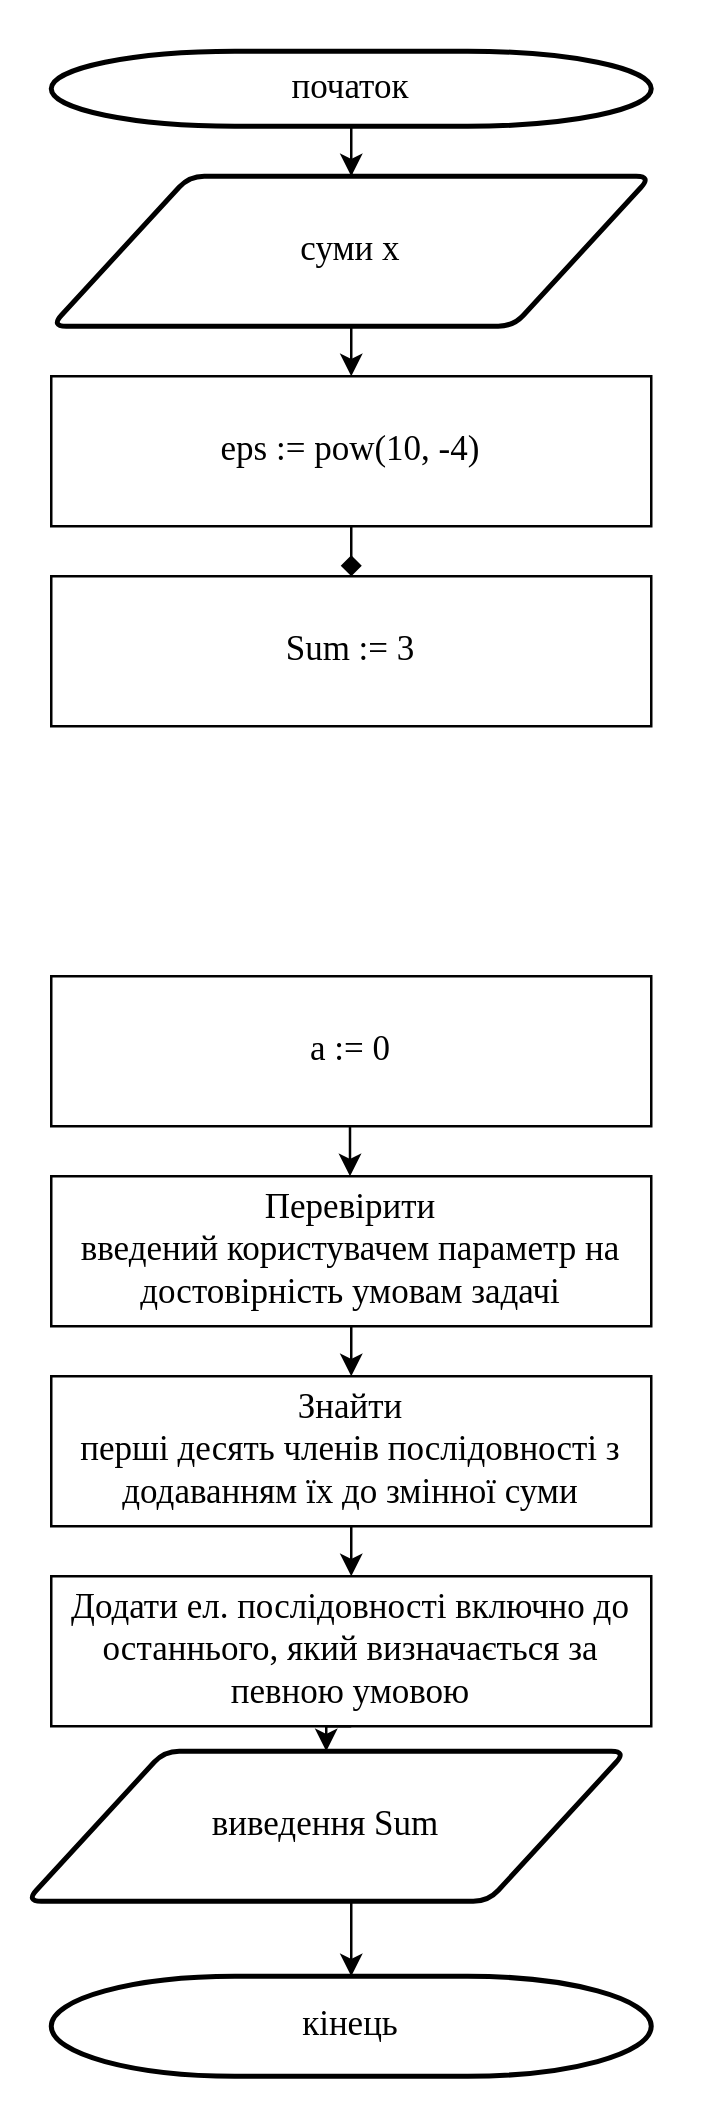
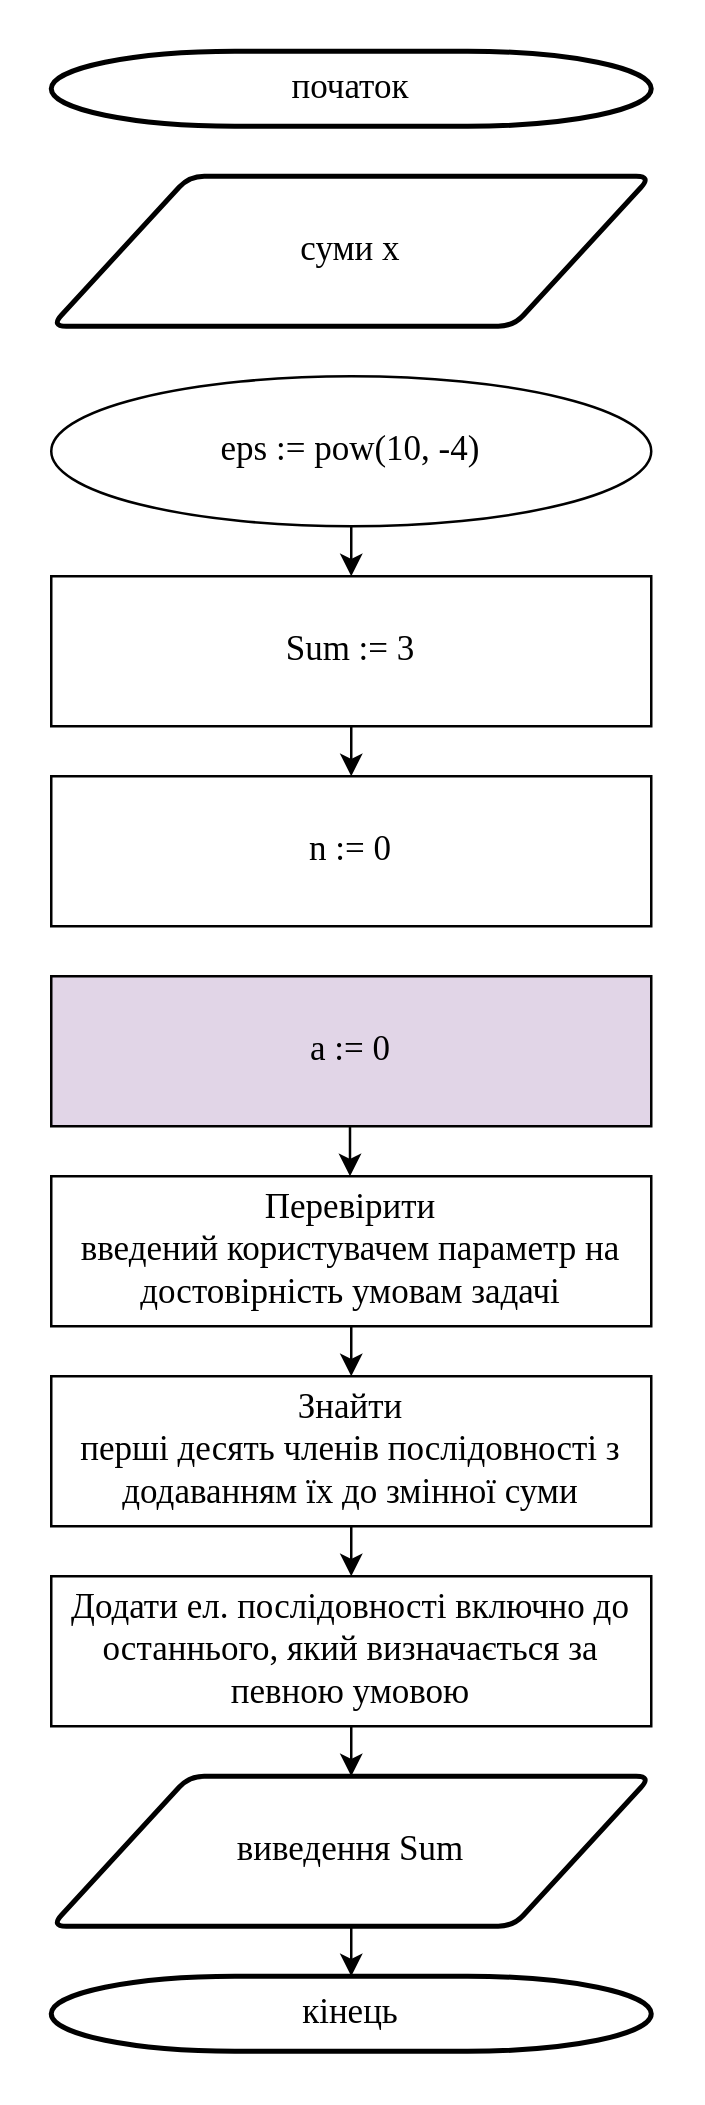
edge "початок" -> "суми x": removed
edge "суми x" -> "eps := pow(10, -4)": removed
node "eps := pow(10, -4)": shape rectangle -> ellipse
edge "eps := pow(10, -4)" -> "Sum := 3": arrowhead diamond -> classic
edge "Sum := 3" -> "n := 0": added
node "n := 0": added
node "a := 0": fillcolor #ffffff -> #e1d5e7
node "виведення Sum": moved (326, 1826) -> (351, 1851)
node "кінець": size 600x100 -> 600x75
